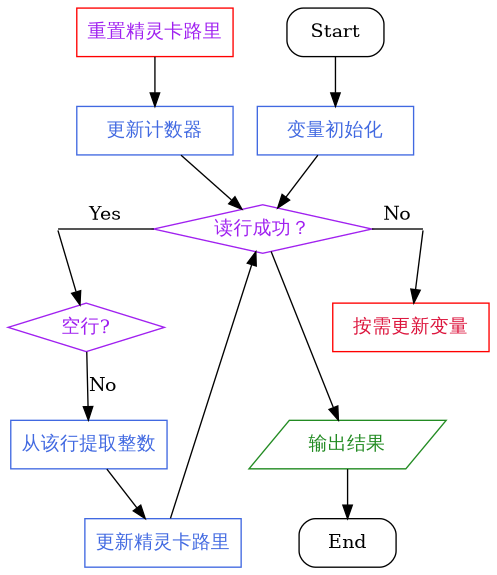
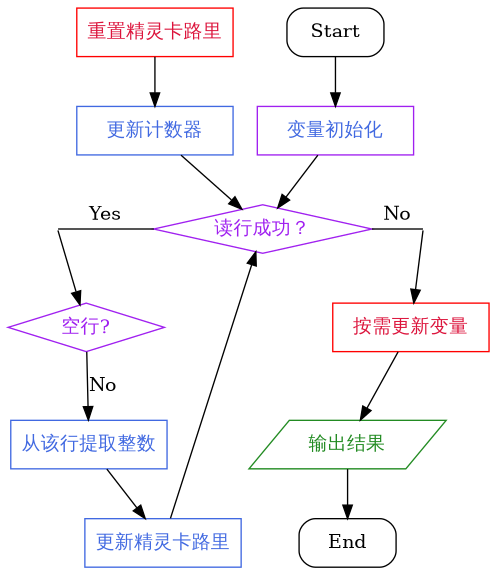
node "重置精灵卡路里": fontcolor purple -> crimson
node "变量初始化": color royalblue -> purple
edge "读行成功？" -> "输出结果": now "按需更新变量" -> "输出结果"
